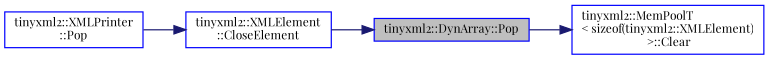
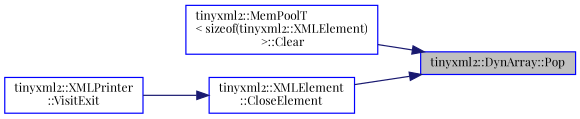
node "tinyxml2::XMLPrinter ::Pop": label "tinyxml2::XMLPrinter ::Pop" -> "tinyxml2::XMLPrinter ::VisitExit"
edge "tinyxml2::DynArray::Pop" -> "tinyxml2::MemPoolT < sizeof(tinyxml2::XMLElement) >::Clear": reversed
